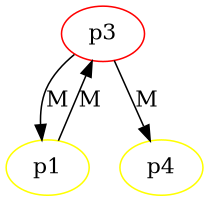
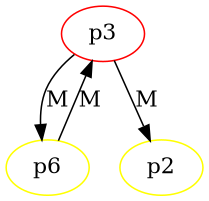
node "p1": label "p1" -> "p6"
node "p4": label "p4" -> "p2"
